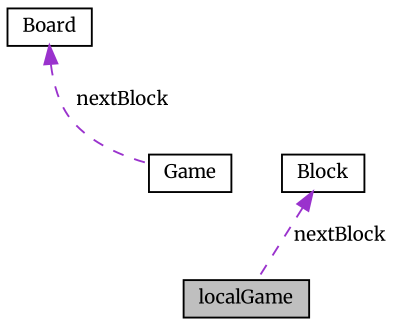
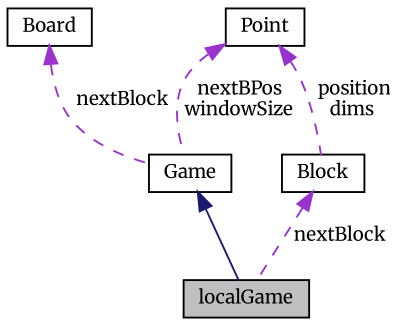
node "Point": added
edge "localGame" -> "Game": added
